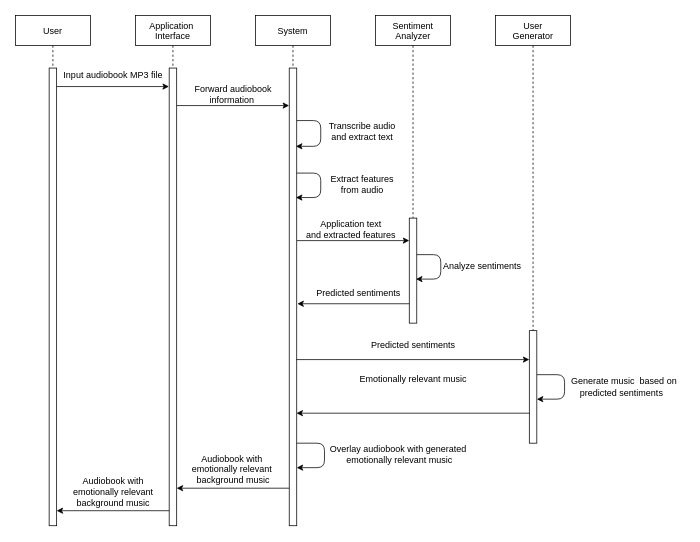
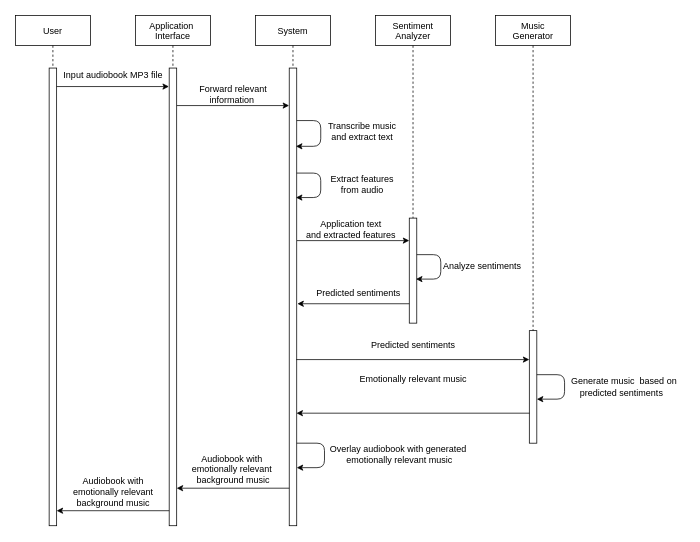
node "User Generator": label "User Generator" -> "Music Generator"
node "Forward audiobook information": label "Forward audiobook information" -> "Forward relevant information"
node "Transcribe audio and extract text": label "Transcribe audio and extract text" -> "Transcribe music and extract text"
